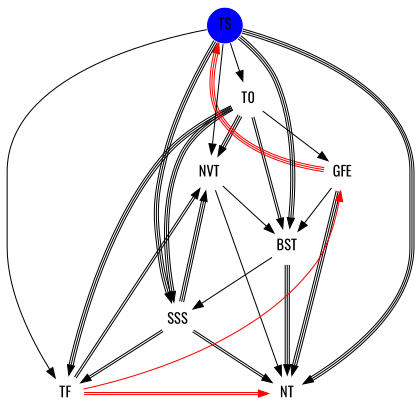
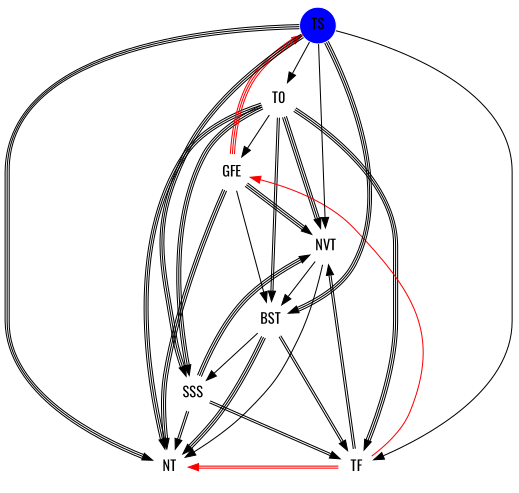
edge "GFE" -> "NVT": added
edge "T0" -> "NT": added
edge "BST" -> "TF": added
